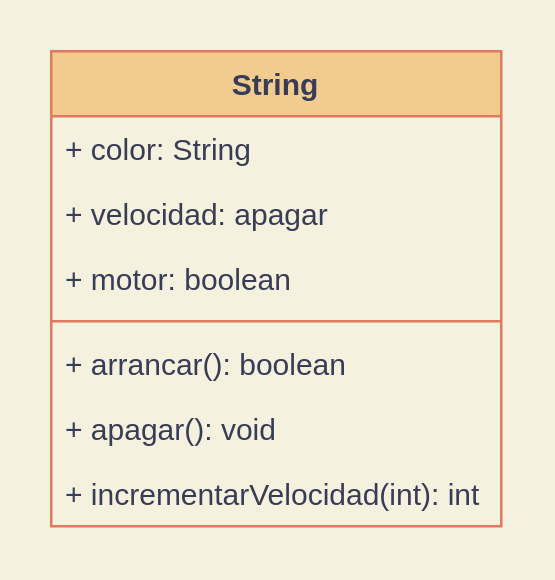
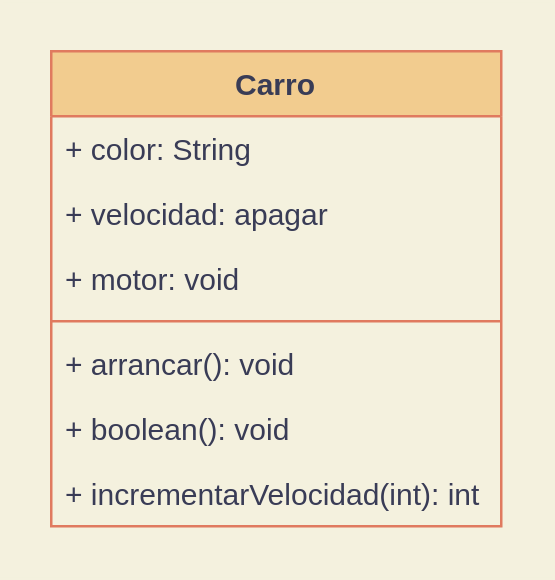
node "String": label "String" -> "Carro"
node "+ motor: boolean": label "+ motor: boolean" -> "+ motor: void"
node "+ arrancar(): boolean": label "+ arrancar(): boolean" -> "+ arrancar(): void"
node "+ apagar(): void": label "+ apagar(): void" -> "+ boolean(): void"
